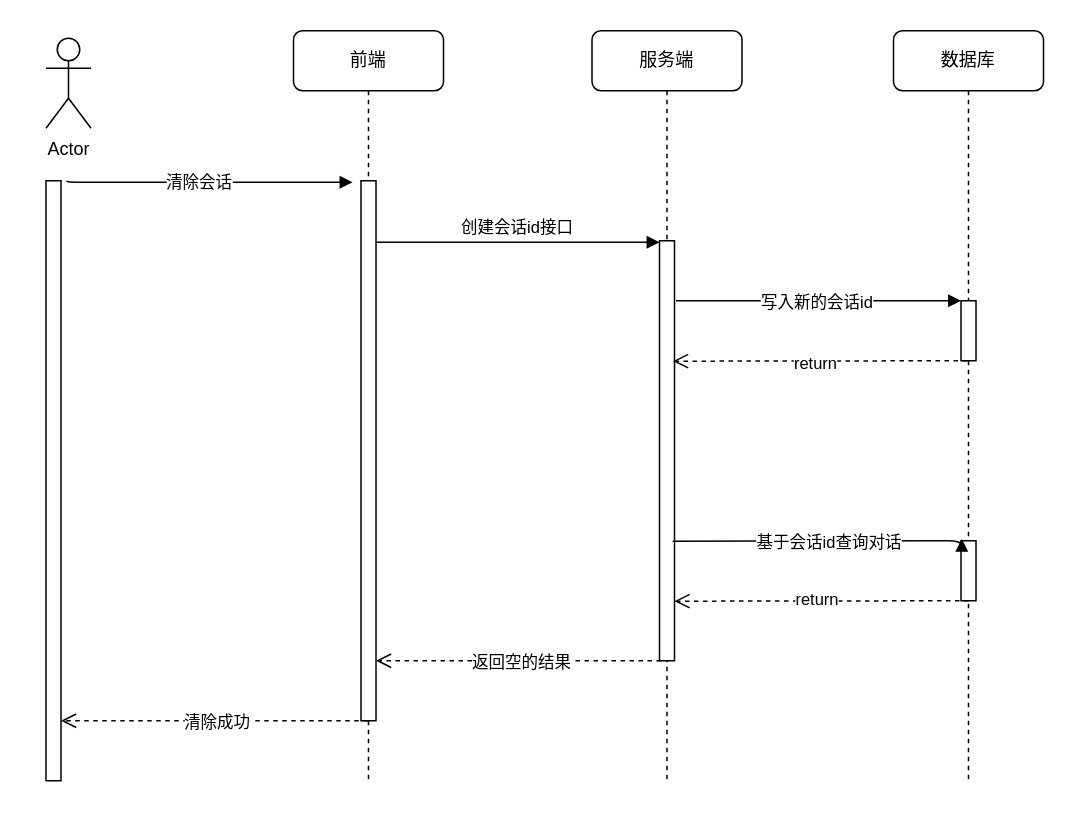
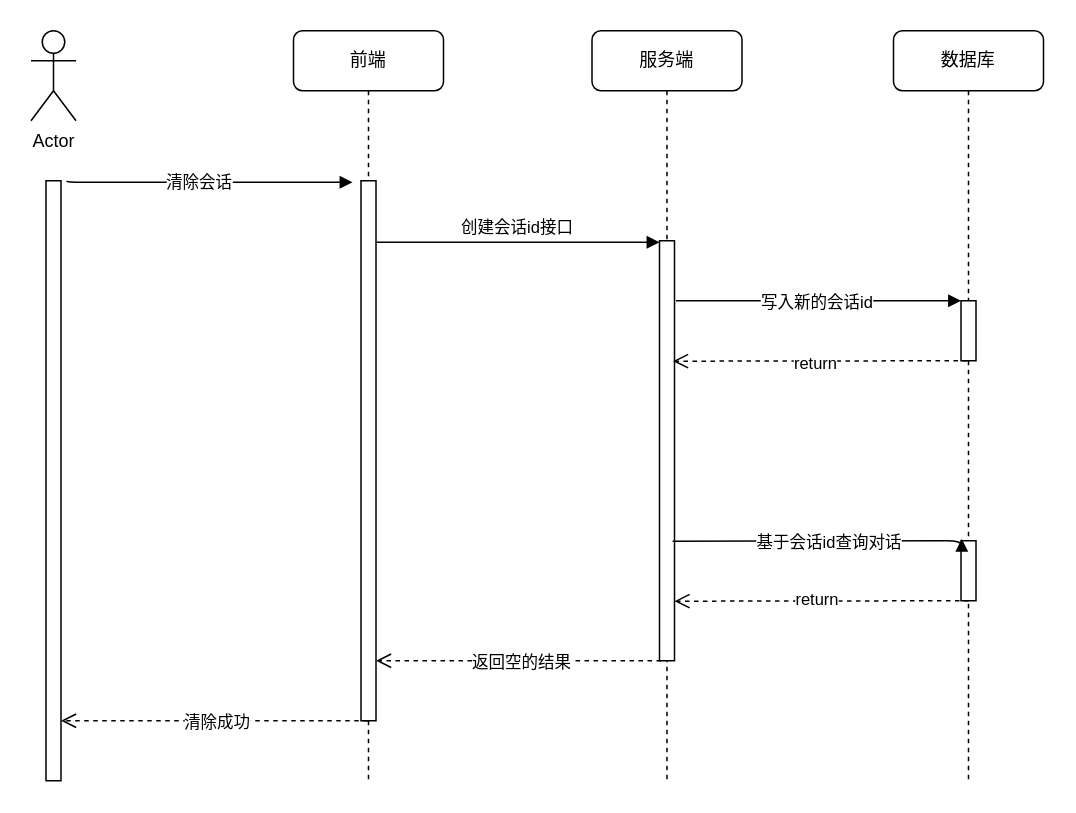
node "Actor": moved (68, 83) -> (53, 76)
